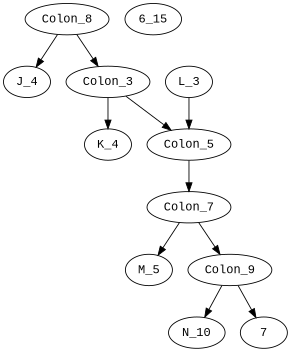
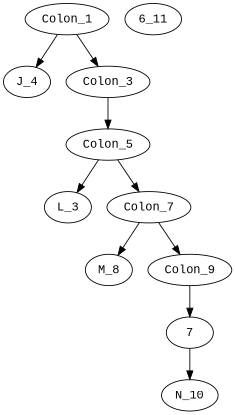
node "Colon_8": label "Colon_8" -> "Colon_1"
node "6_15": label "6_15" -> "6_11"
edge "L_3" -> "Colon_5": reversed
node "K_4": removed
node "M_5": label "M_5" -> "M_8"
edge "Colon_9" -> "N_10": now "7" -> "N_10"
